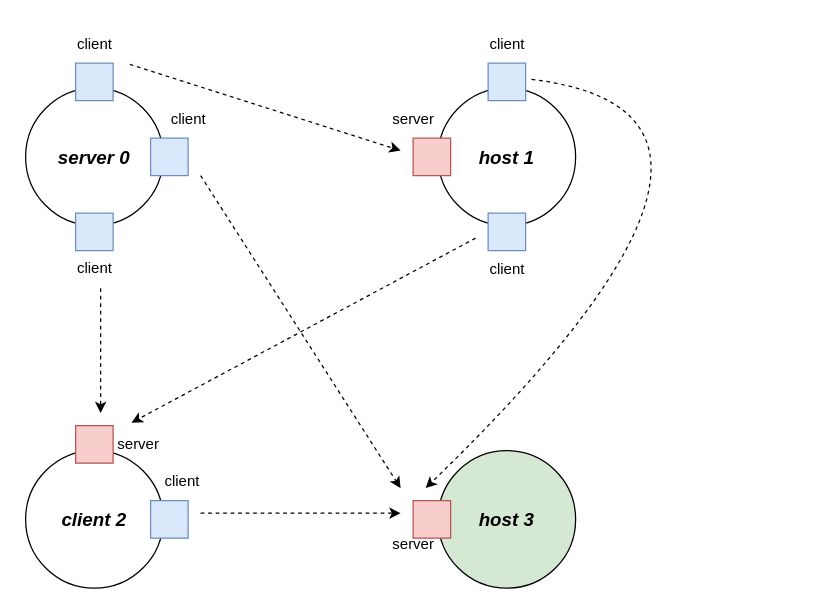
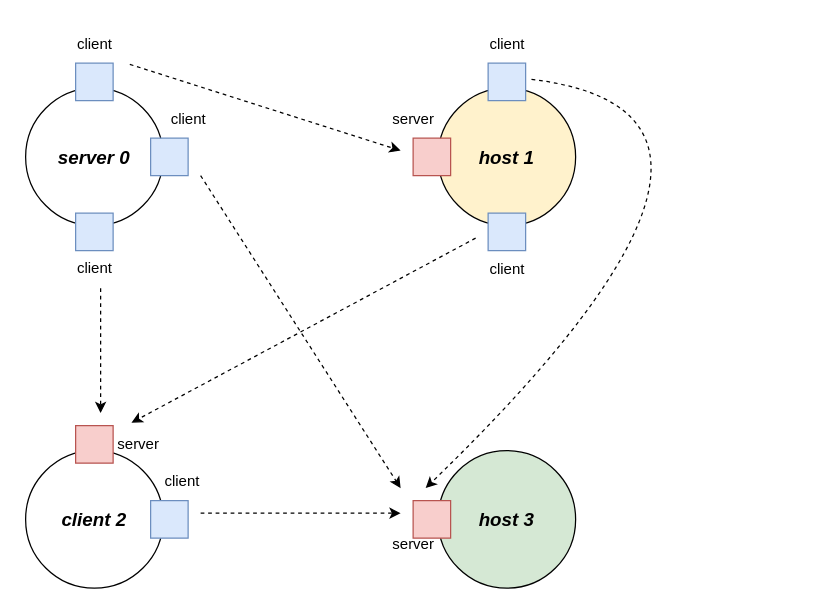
node "host 1": fillcolor #ffffff -> #fff2cc
